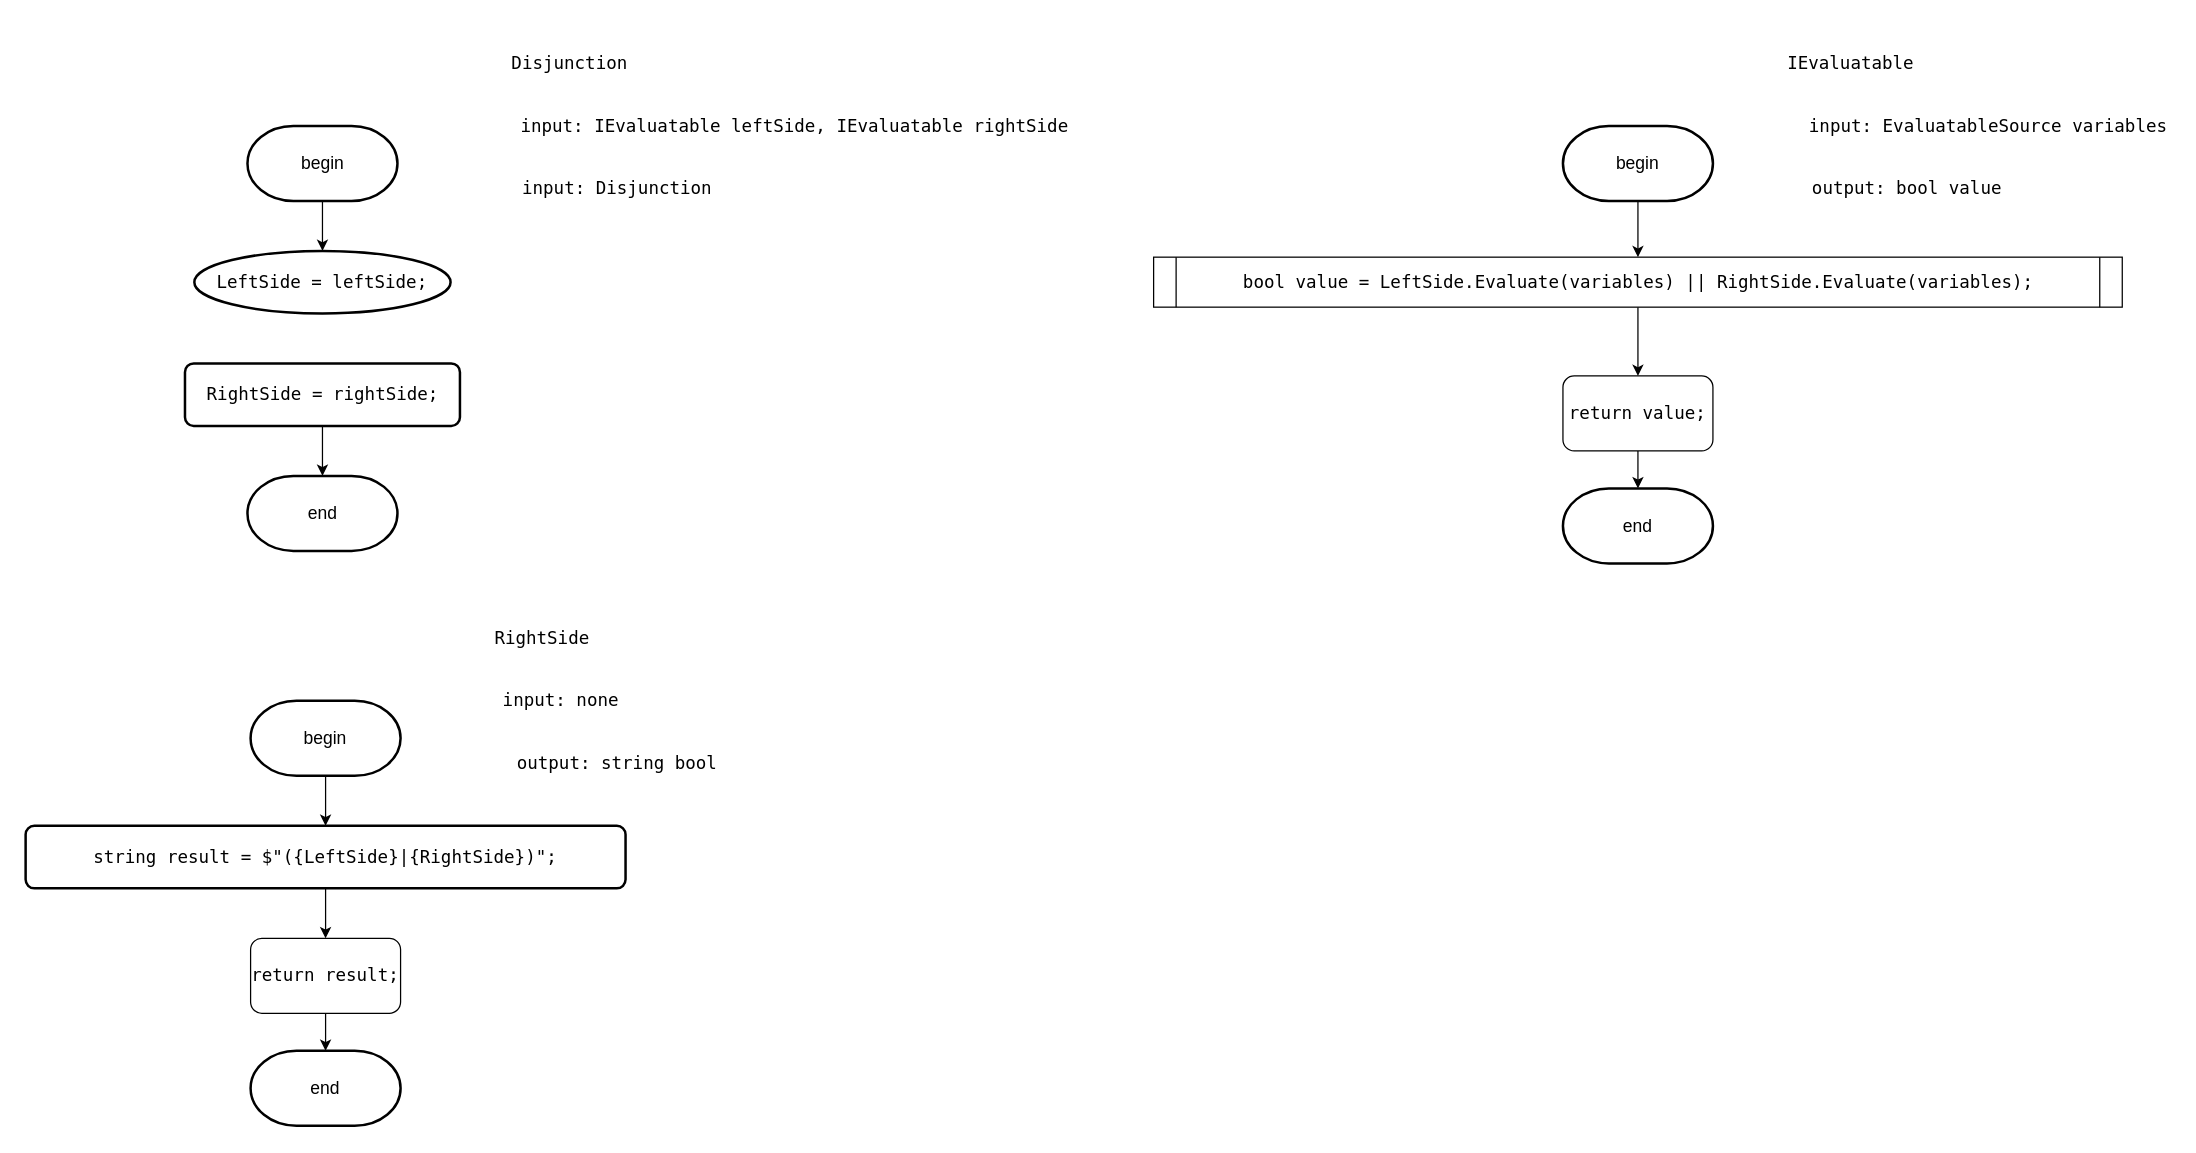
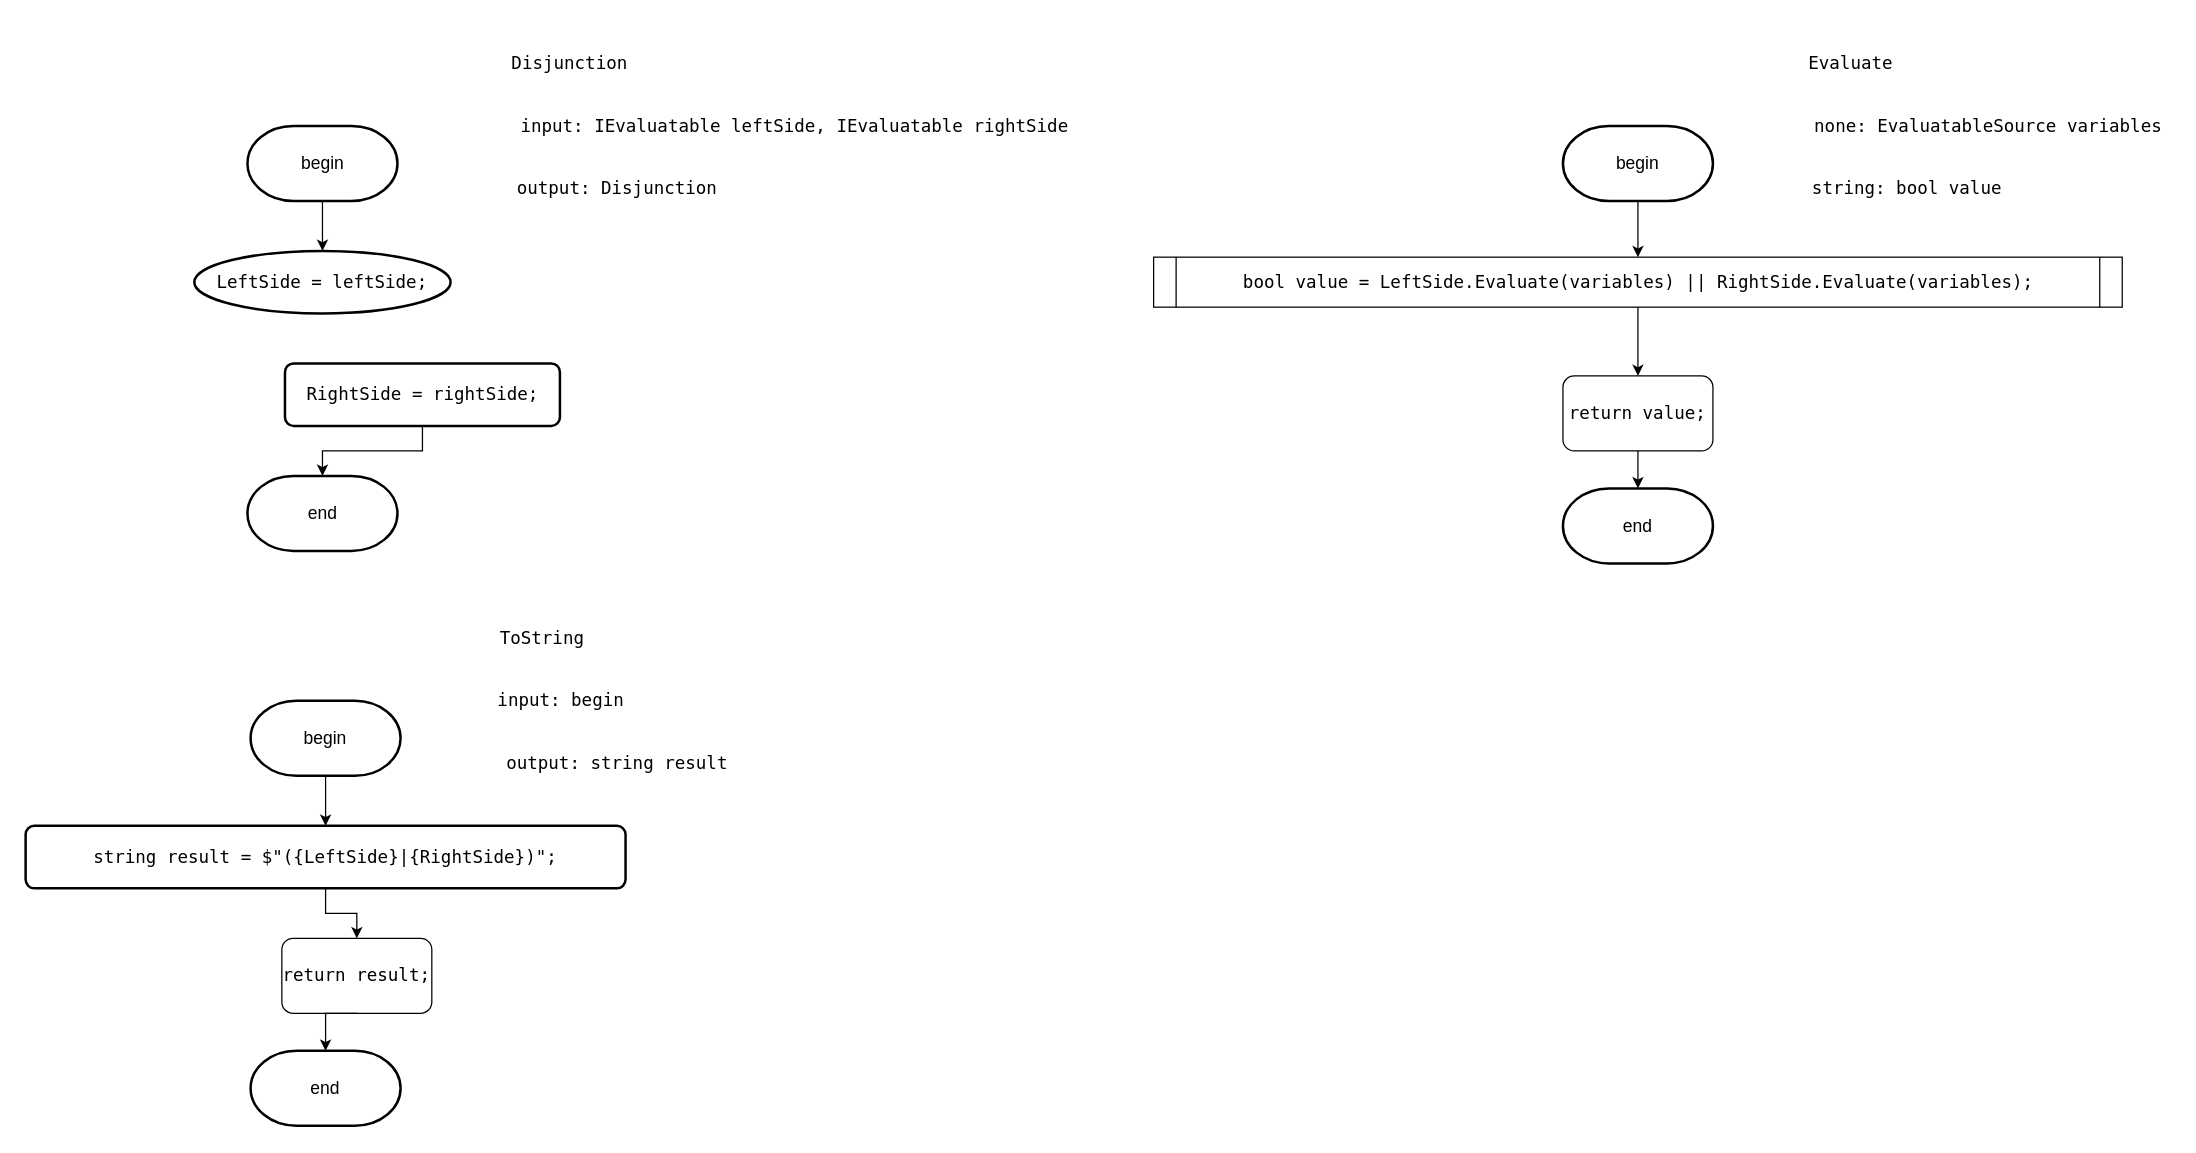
node "IEvaluatable": label "IEvaluatable" -> "Evaluate"
node "input: EvaluatableSource variables": label "input: EvaluatableSource variables" -> "none: EvaluatableSource variables"
node "input: Disjunction": label "input: Disjunction" -> "output: Disjunction"
node "output: bool value": label "output: bool value" -> "string: bool value"
node "RightSide = rightSide;": moved (323, 394) -> (423, 394)
node "RightSide": label "RightSide" -> "ToString"
node "input: none": label "input: none" -> "input: begin"
node "output: string bool": label "output: string bool" -> "output: string result"
node "return result;": moved (326, 976) -> (357, 976)
